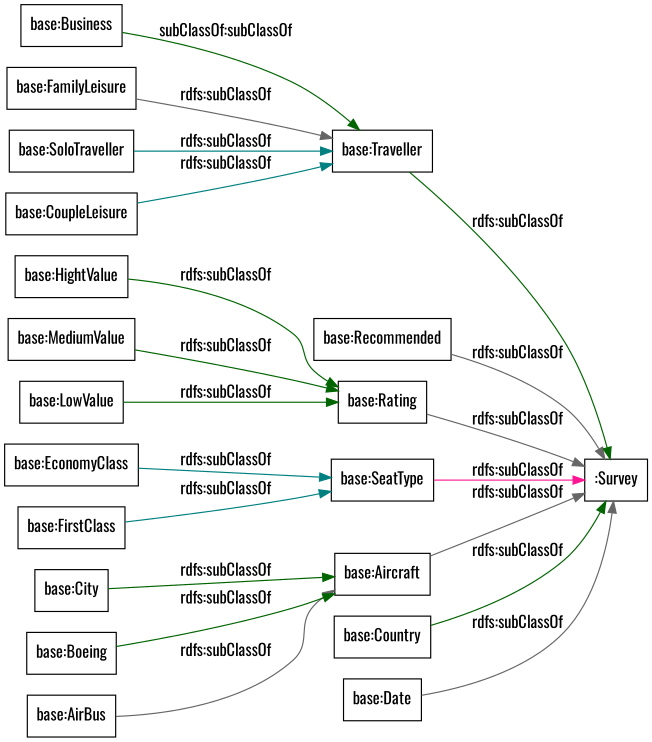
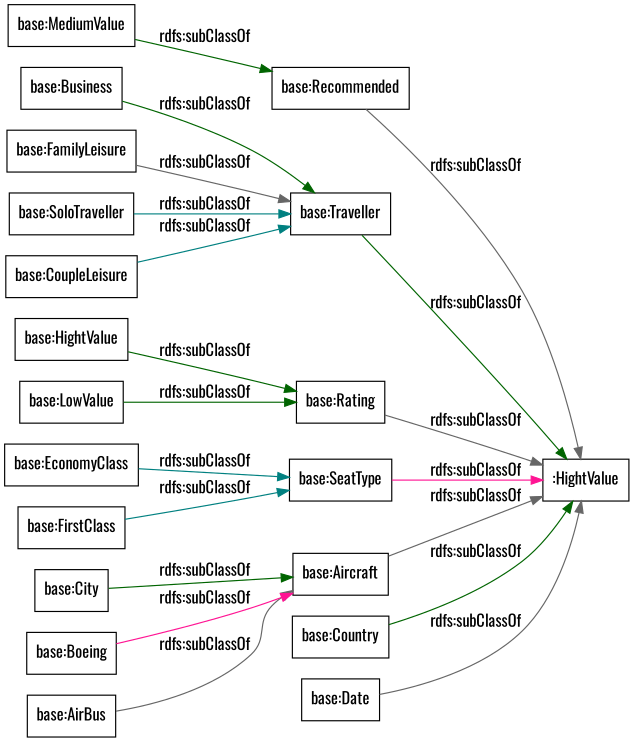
edge "base:Business" -> "base:Traveller": label "subClassOf:subClassOf" -> "rdfs:subClassOf"
edge "base:MediumValue" -> "base:Rating": now "base:MediumValue" -> "base:Recommended"
node ":Survey": label ":Survey" -> ":HightValue"
edge "base:Boeing" -> "base:Aircraft": color darkgreen -> deeppink
